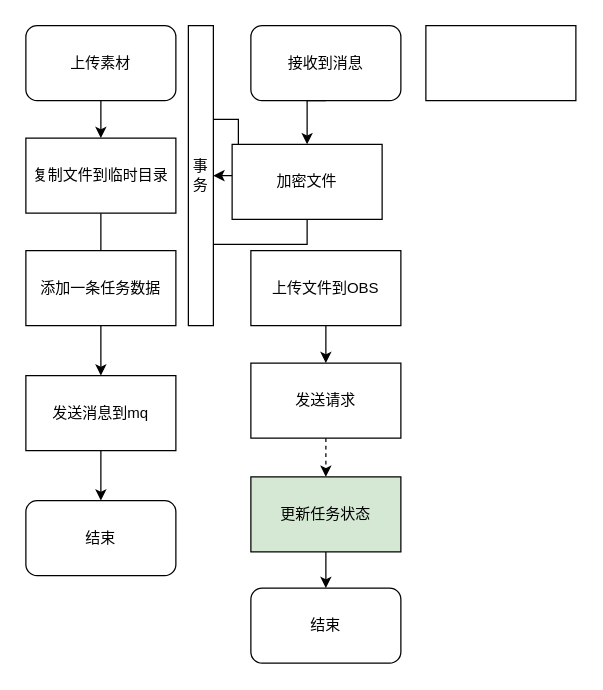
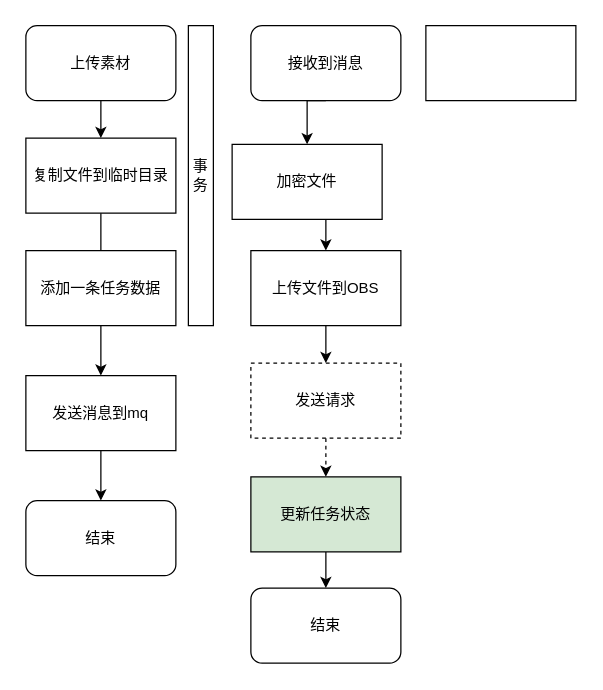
edge "加密文件" -> "事务": now "加密文件" -> "上传文件到OBS"
node "发送请求": style solid -> dashed
